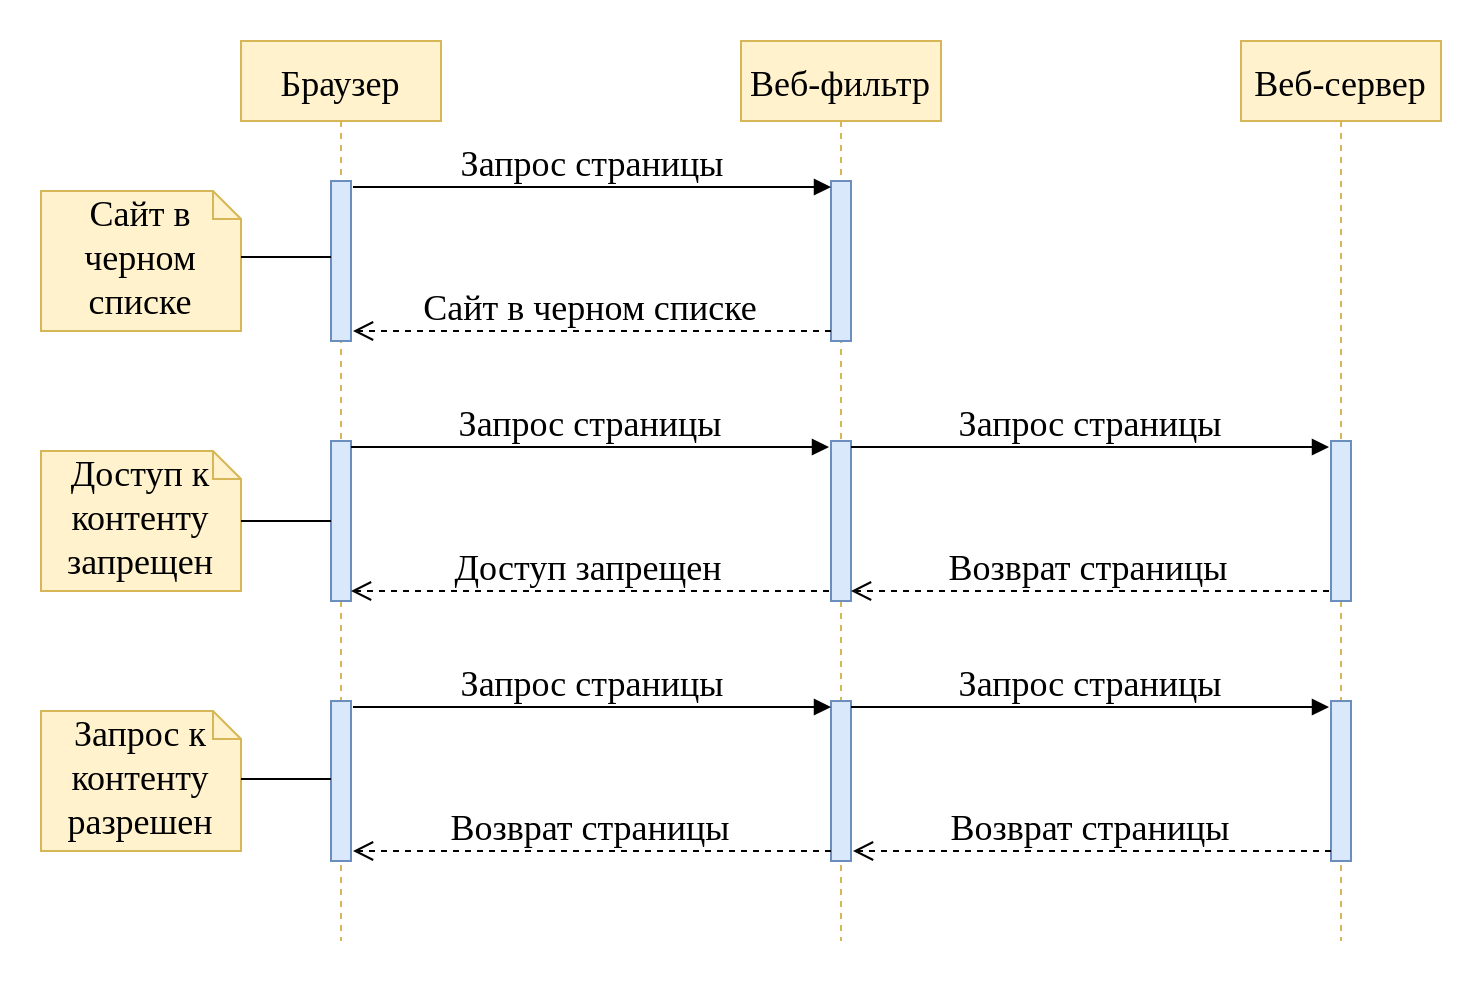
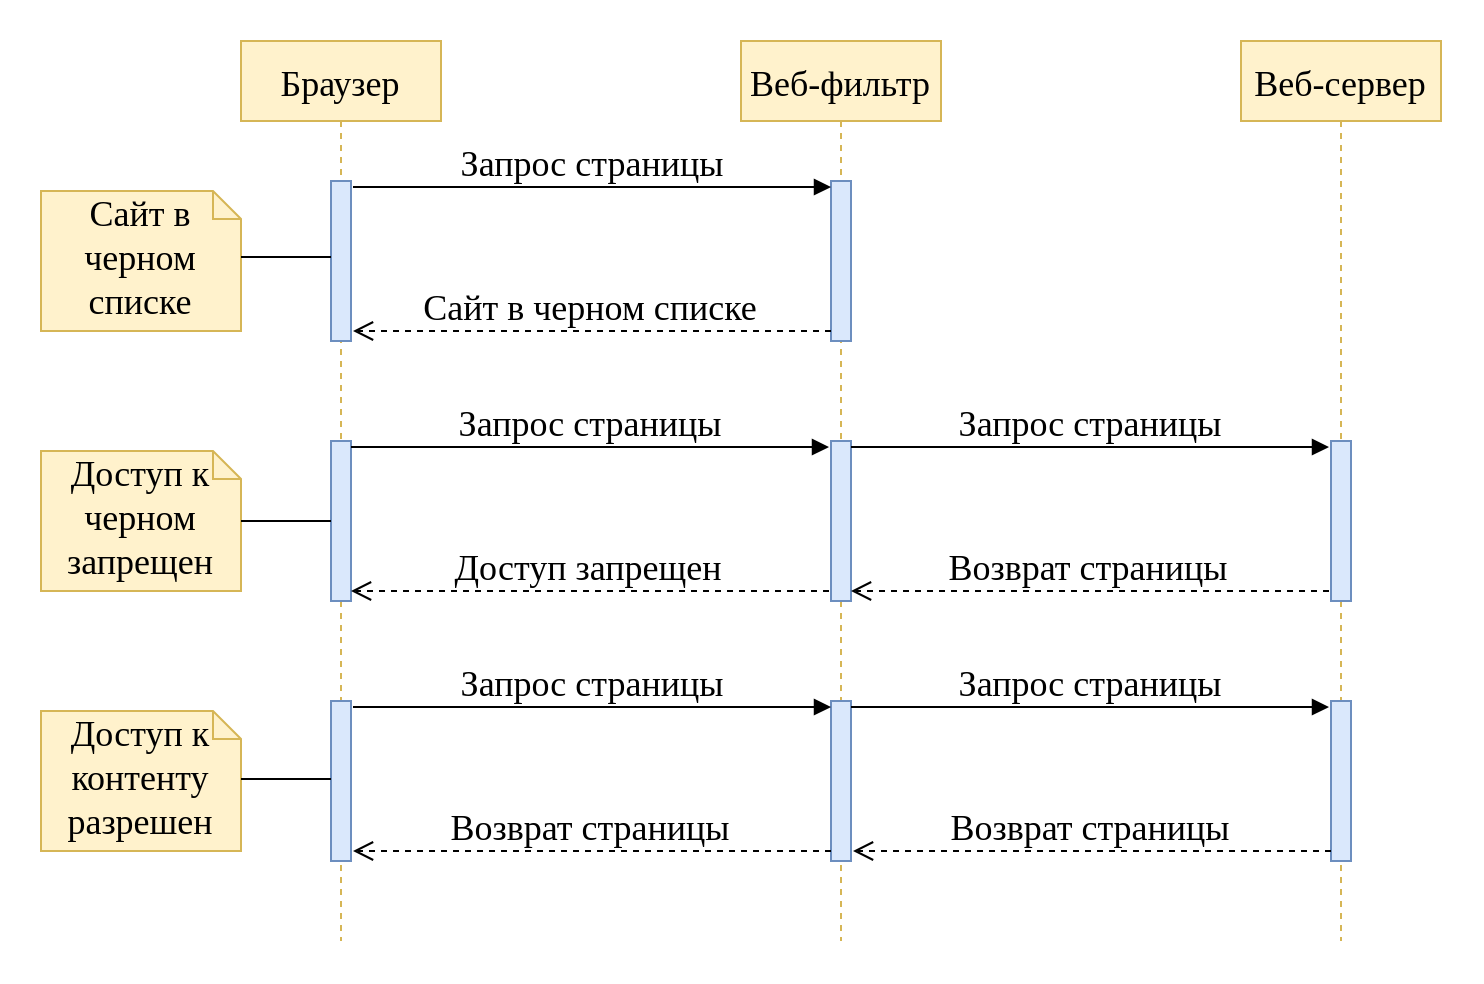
node "Доступ к контенту запрещен": label "Доступ к контенту запрещен" -> "Доступ к черном запрещен"
node "Запрос к контенту разрешен": label "Запрос к контенту разрешен" -> "Доступ к контенту разрешен"
